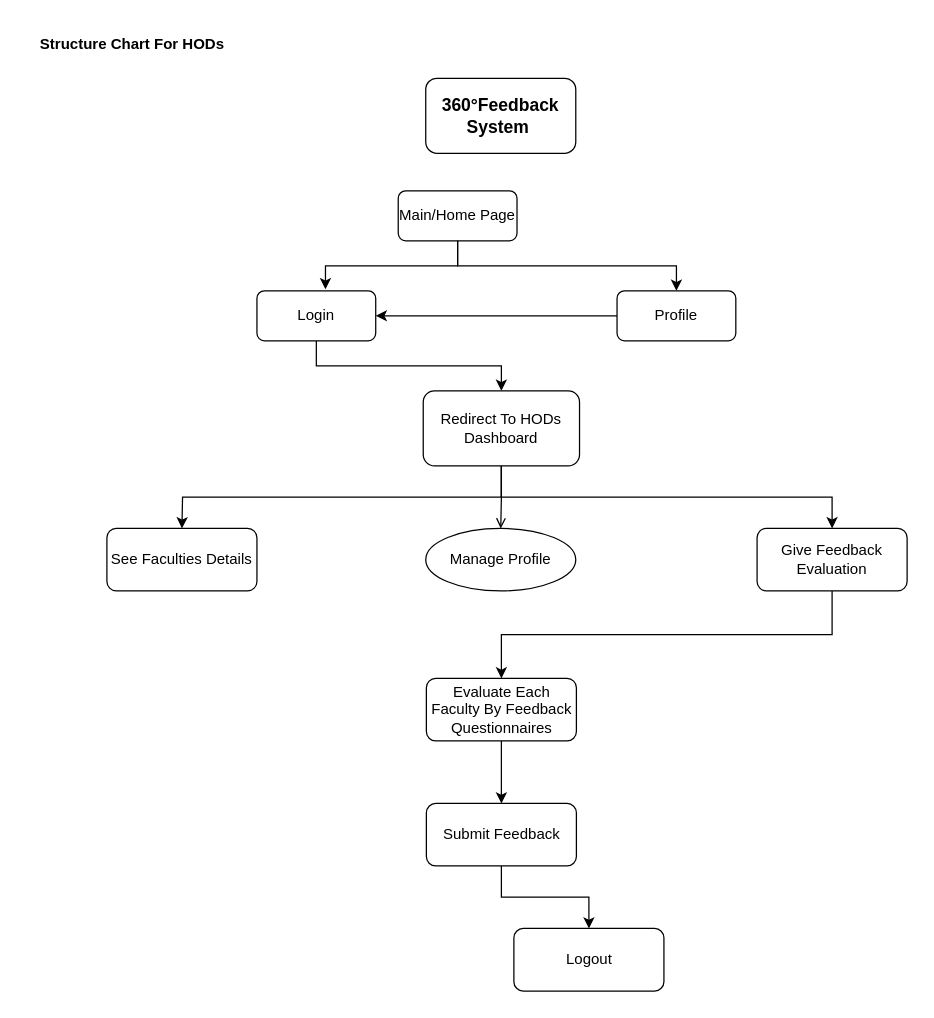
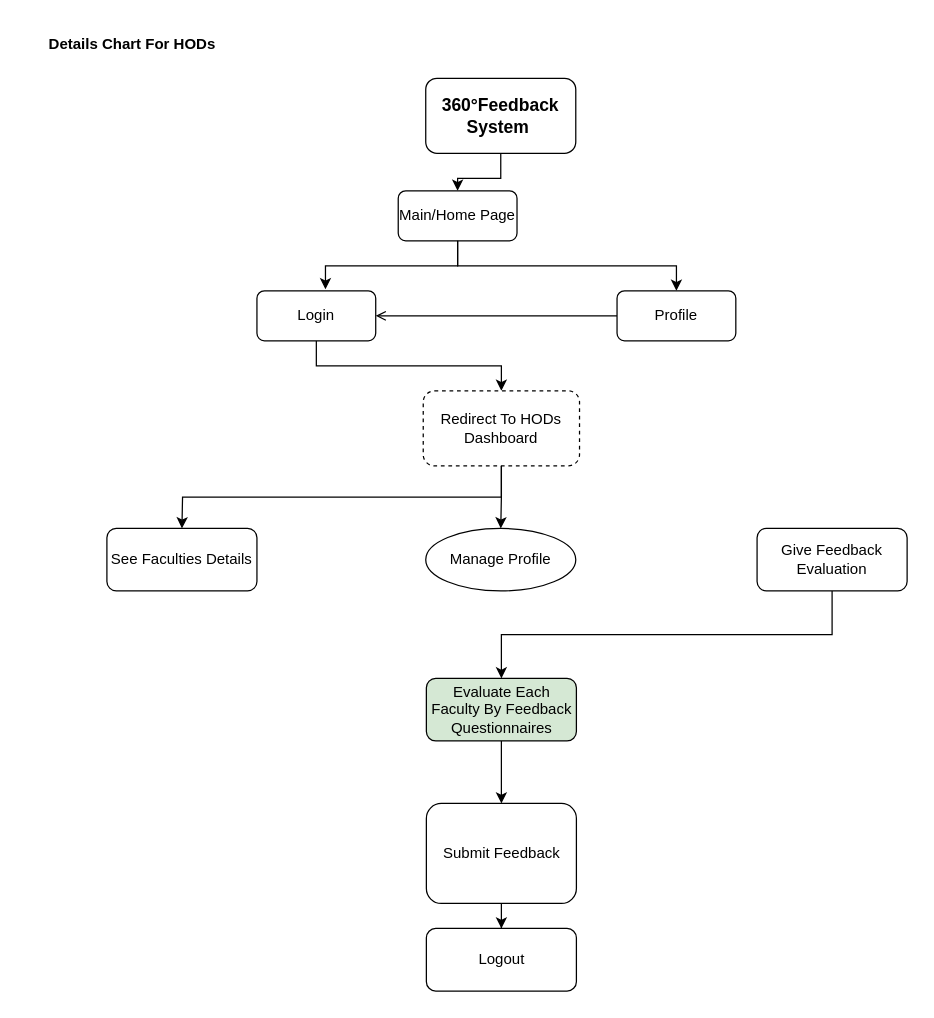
node "Structure Chart For HODs": label "Structure Chart For HODs" -> "Details Chart For HODs"
edge "360°Feedback System" -> "Main/Home Page": added
edge "Profile" -> "Login": arrowhead classic -> open
node "Redirect To HODs Dashboard": style solid -> dashed
edge "Redirect To HODs Dashboard" -> "Give Feedback Evaluation": removed
edge "Redirect To HODs Dashboard" -> "Manage Profile": arrowhead open -> classic
node "Evaluate Each Faculty By Feedback Questionnaires": fillcolor #ffffff -> #d5e8d4
node "Submit Feedback": size 150x63 -> 150x100
node "Logout": moved (589, 959) -> (501, 959)
